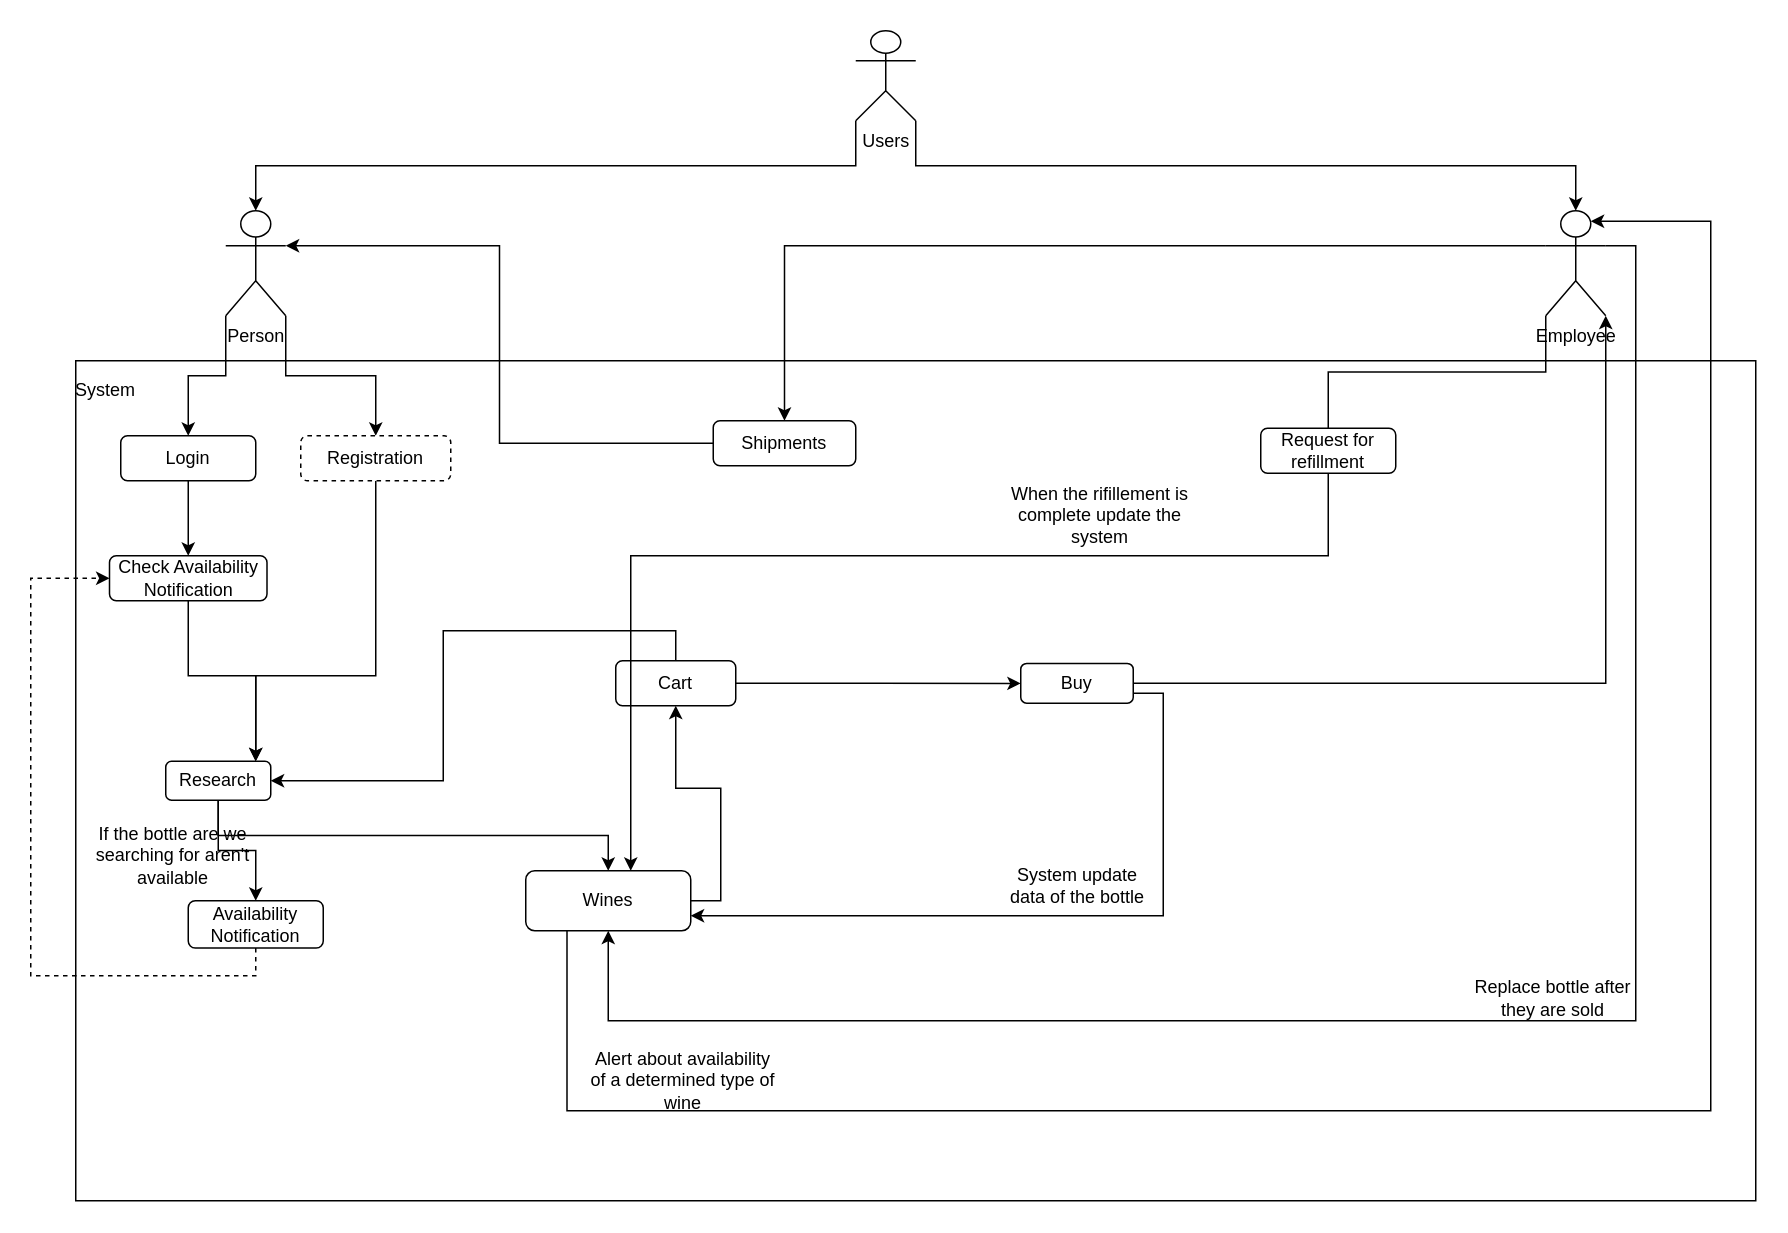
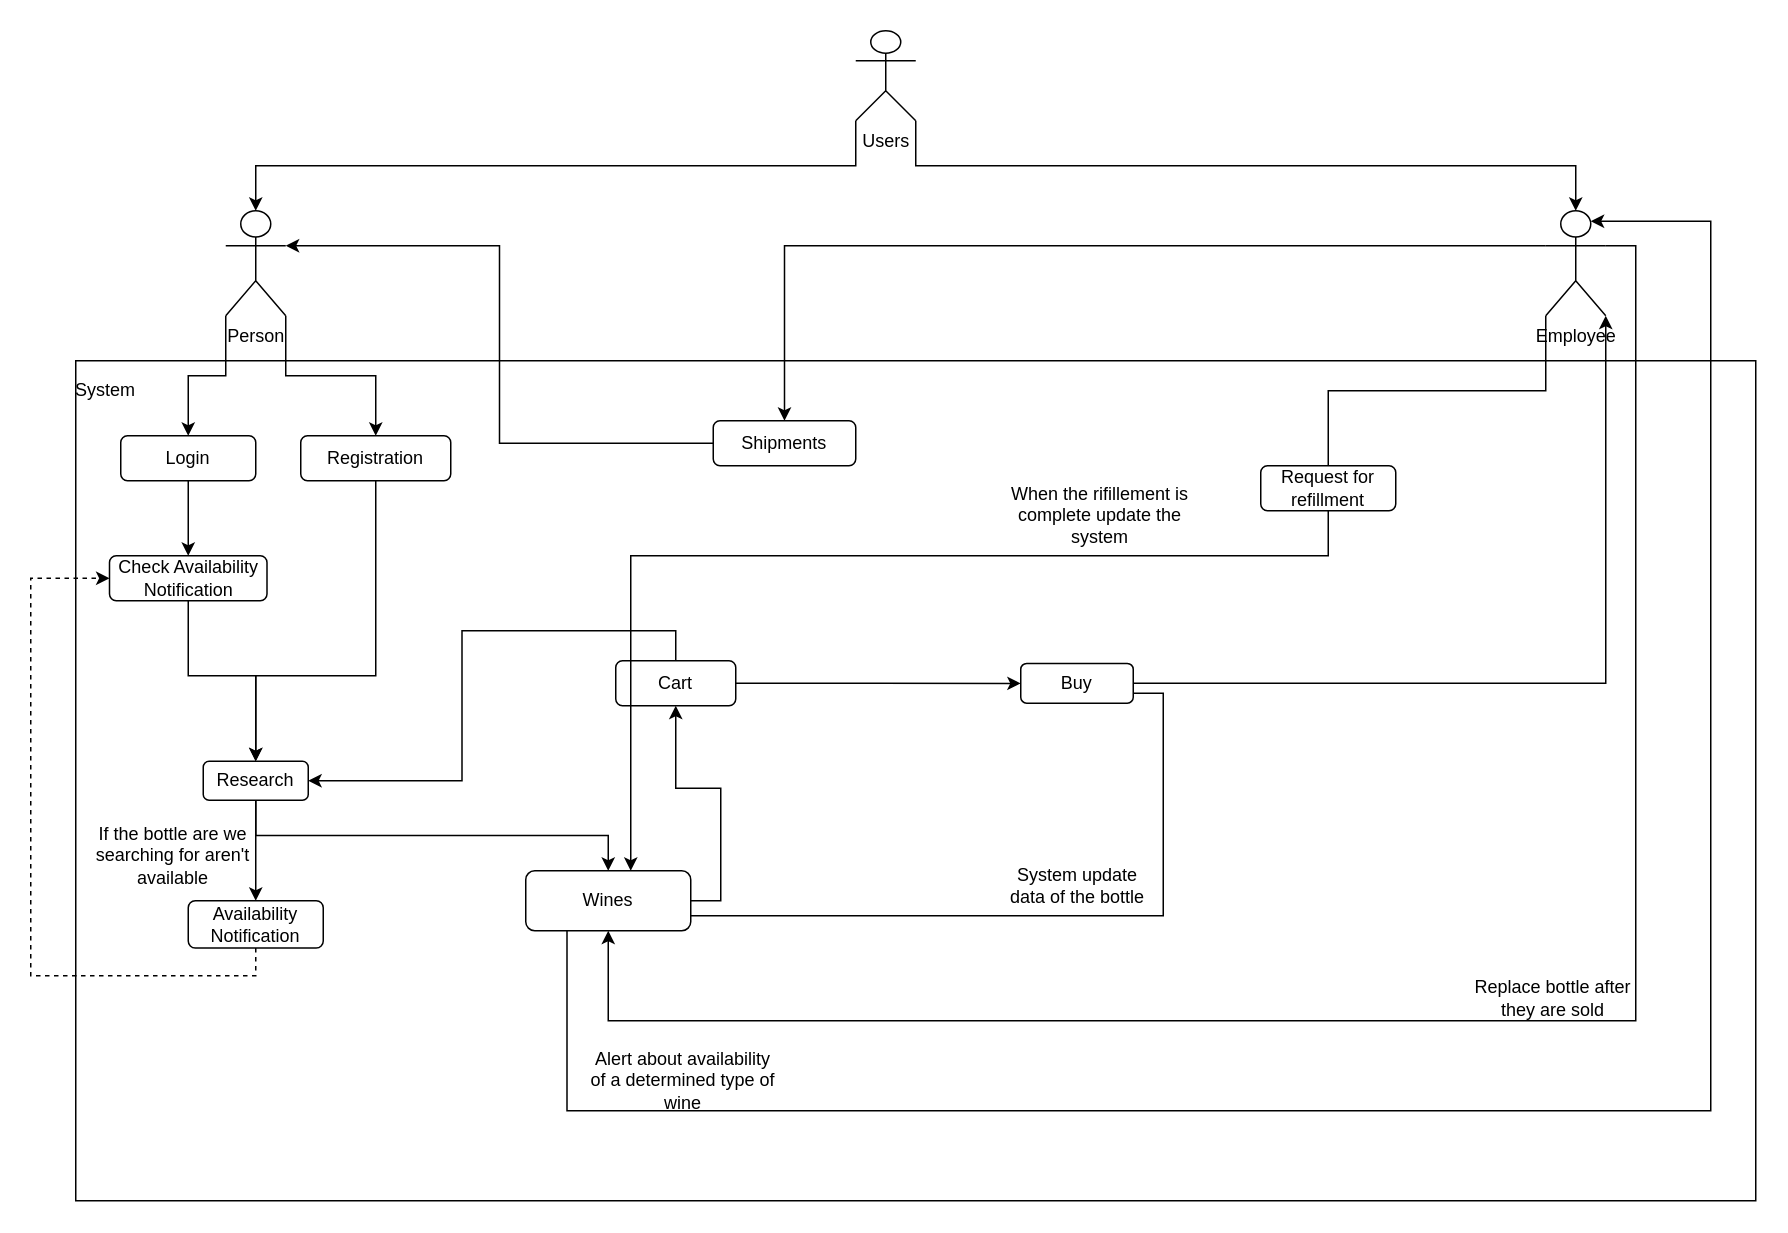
node "Request for refillment": moved (1328, 451) -> (1328, 488)
node "Registration": style dashed -> solid
node "Research": moved (218, 781) -> (256, 781)
edge "Buy" -> "Wines": arrowhead classic -> none
